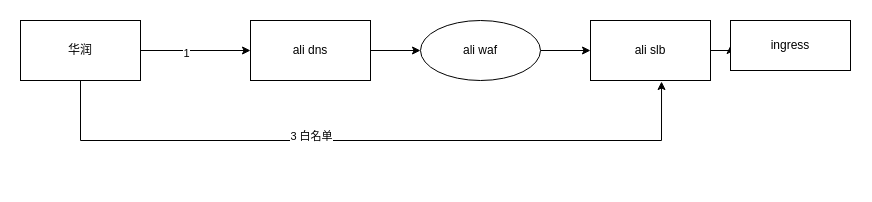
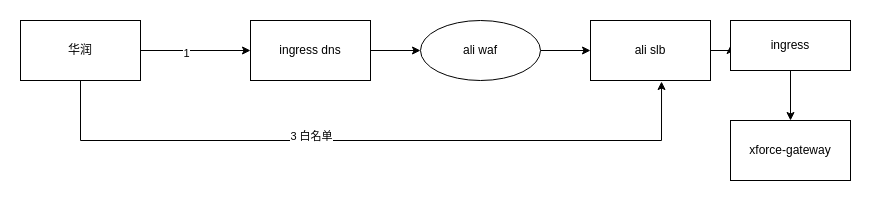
node "ali dns": label "ali dns" -> "ingress dns"
edge "ingress" -> "xforce-gateway": added
node "xforce-gateway": added
